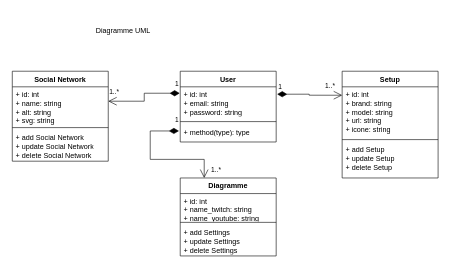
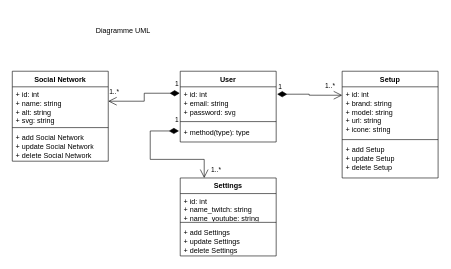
node "+ id: int + email: string + password: string": label "+ id: int + email: string + password: string" -> "+ id: int + email: string + password: svg"
node "Diagramme": label "Diagramme" -> "Settings"
